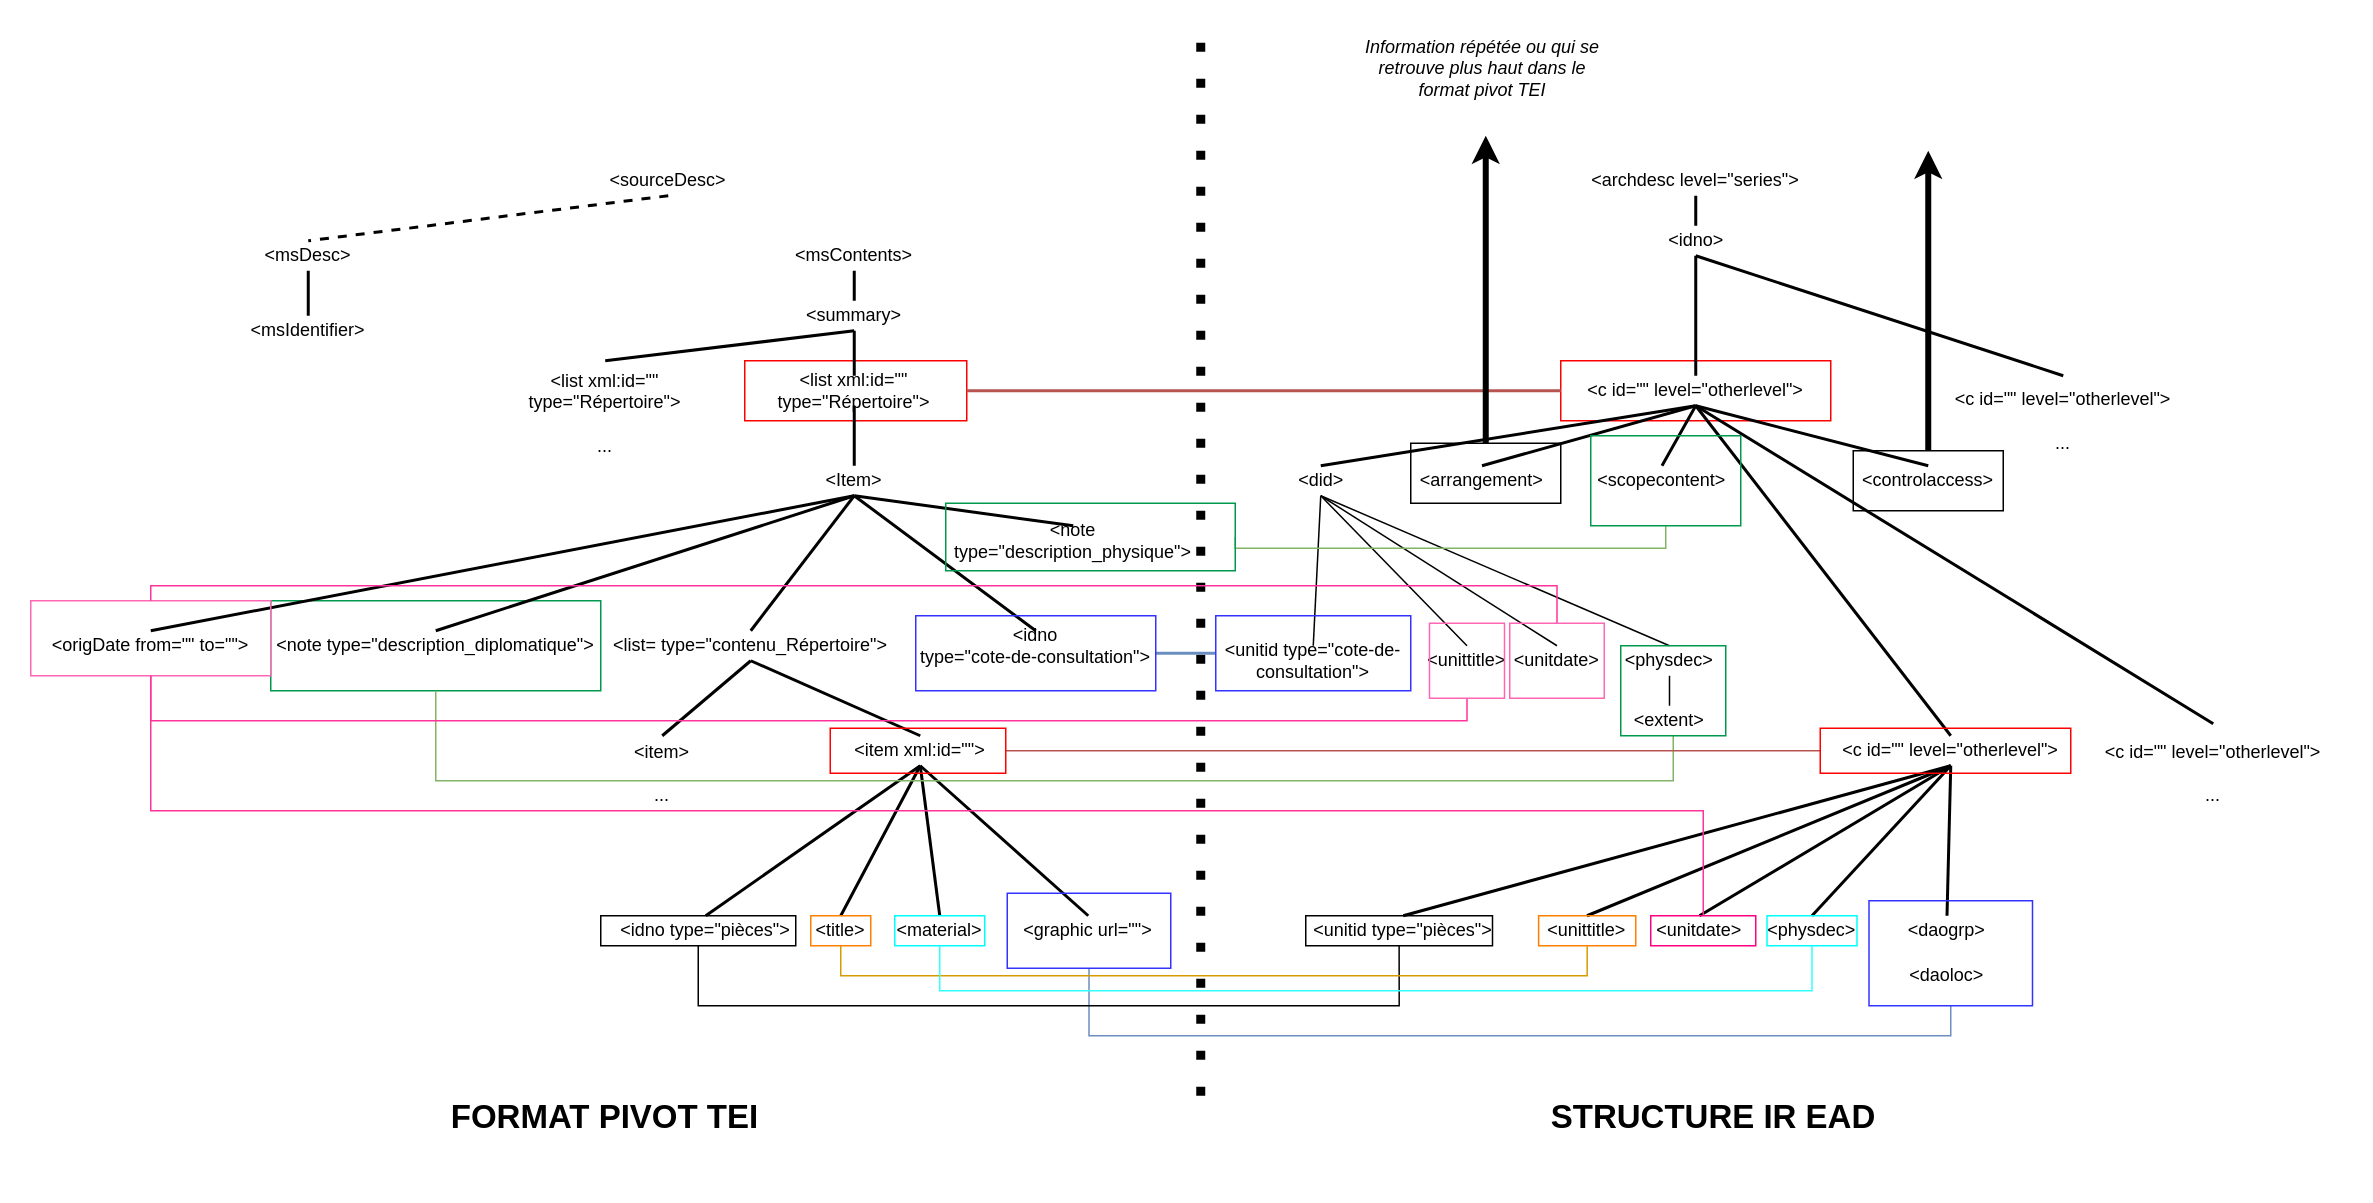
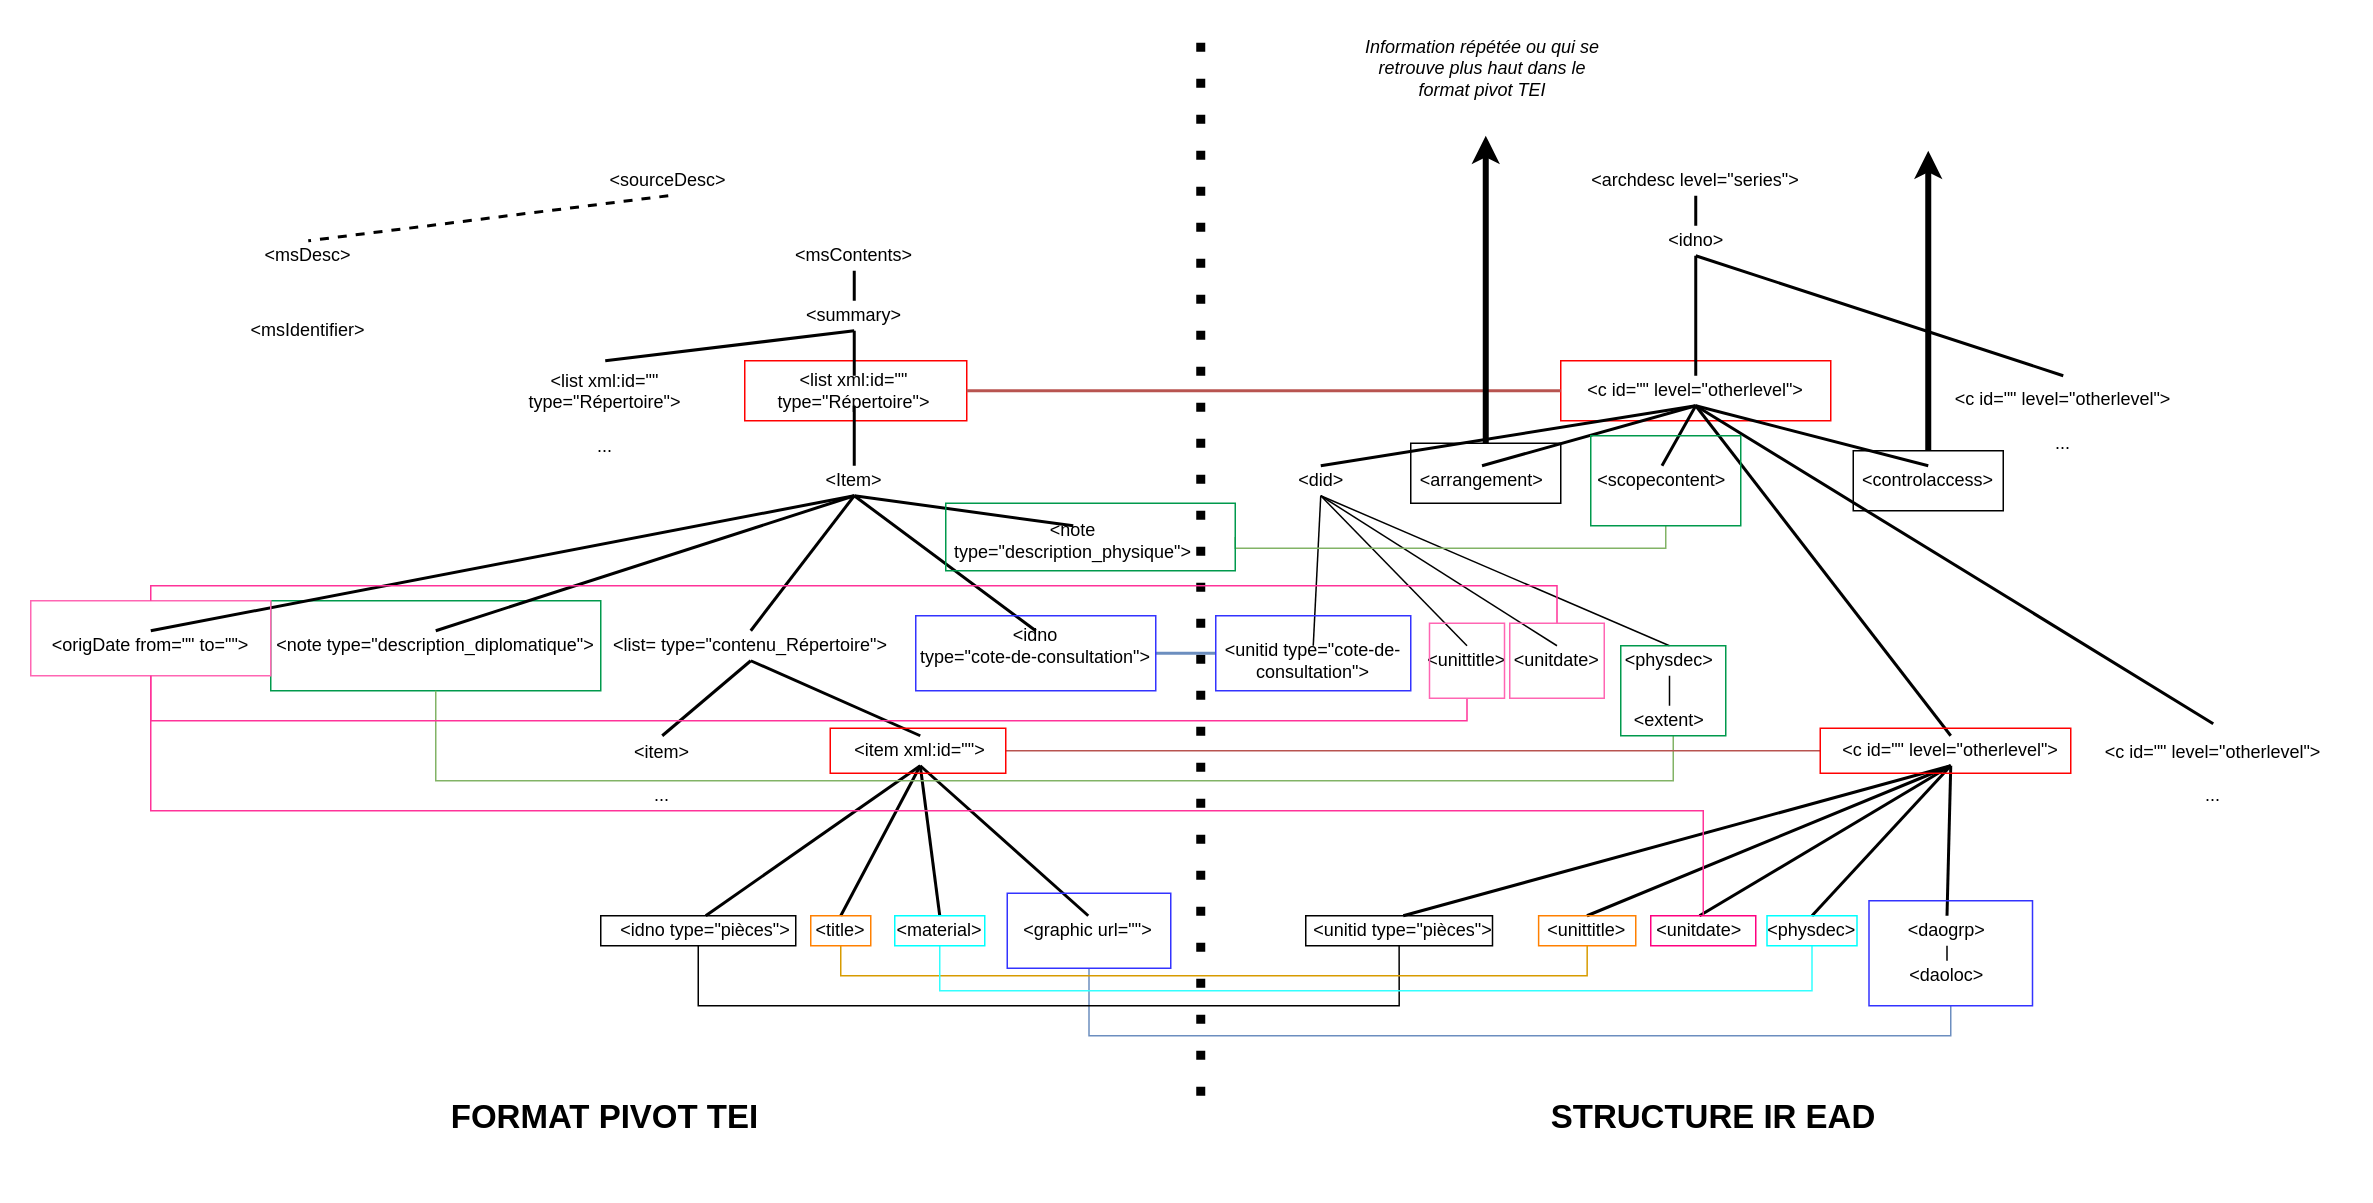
edge "<msDesc>" -- "<msIdentifier>": removed
edge "<daogrp>" -- "<daoloc>": added
